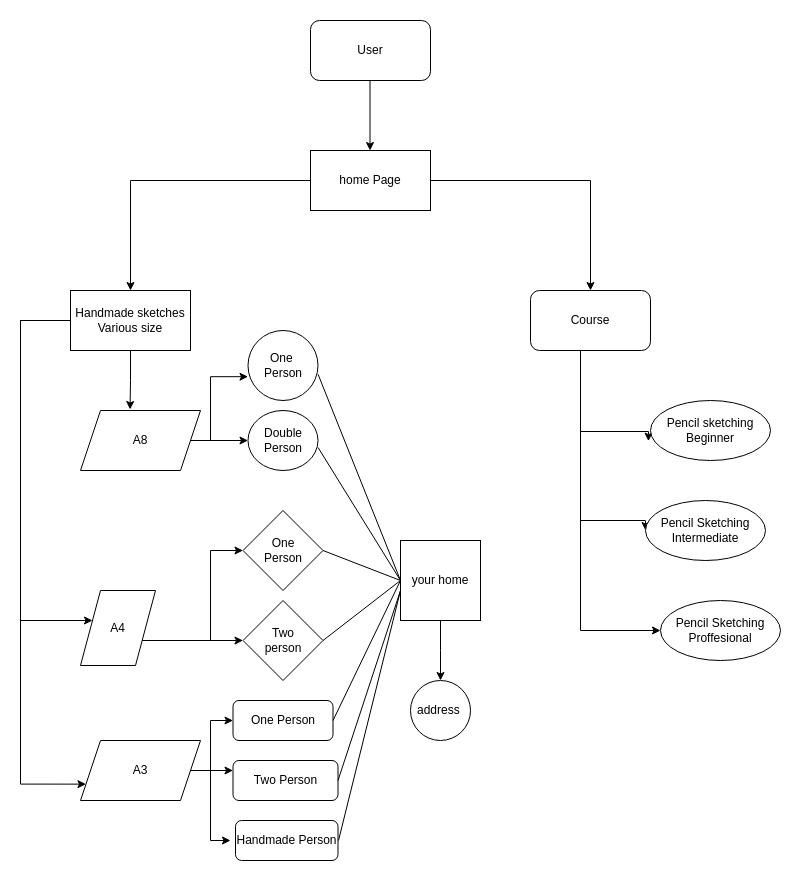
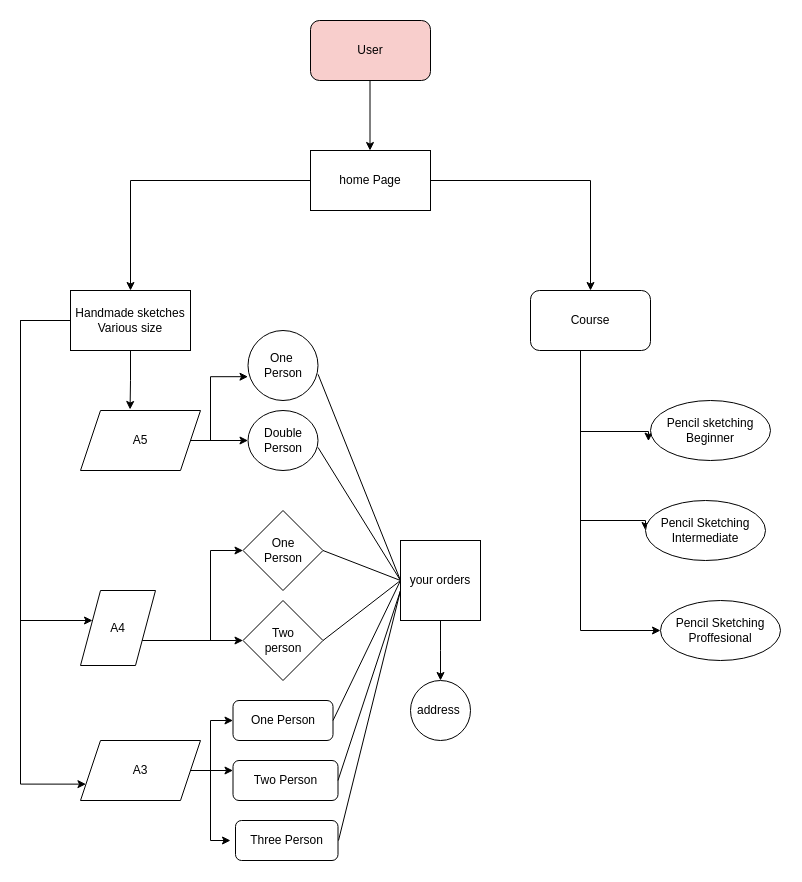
node "User": fillcolor #ffffff -> #f8cecc
node "A8": label "A8" -> "A5"
node "your home": label "your home" -> "your orders"
node "Handmade Person": label "Handmade Person" -> "Three Person"
